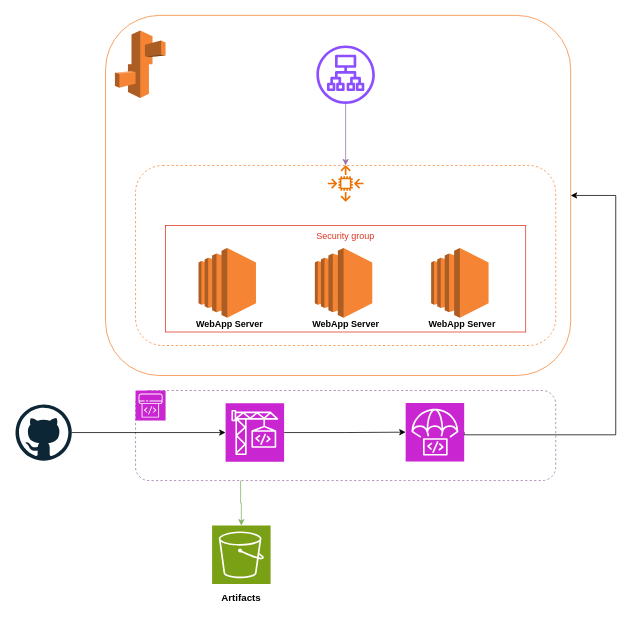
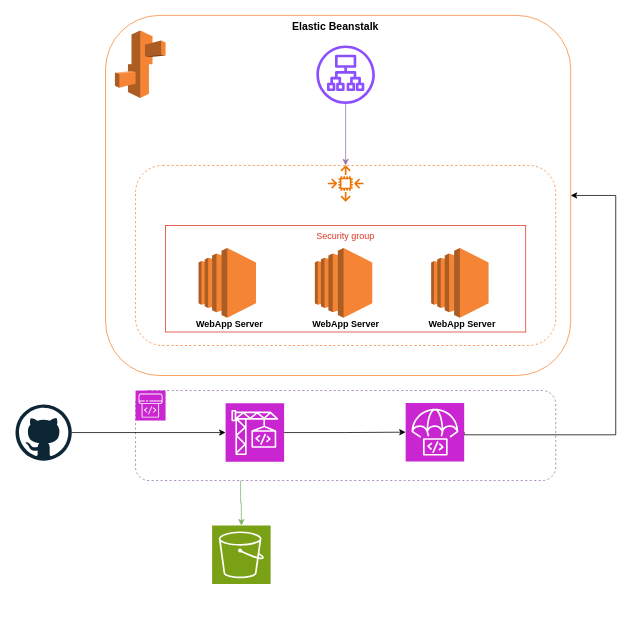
node "Elastic Beanstalk": added
node "Artifacts": removed
